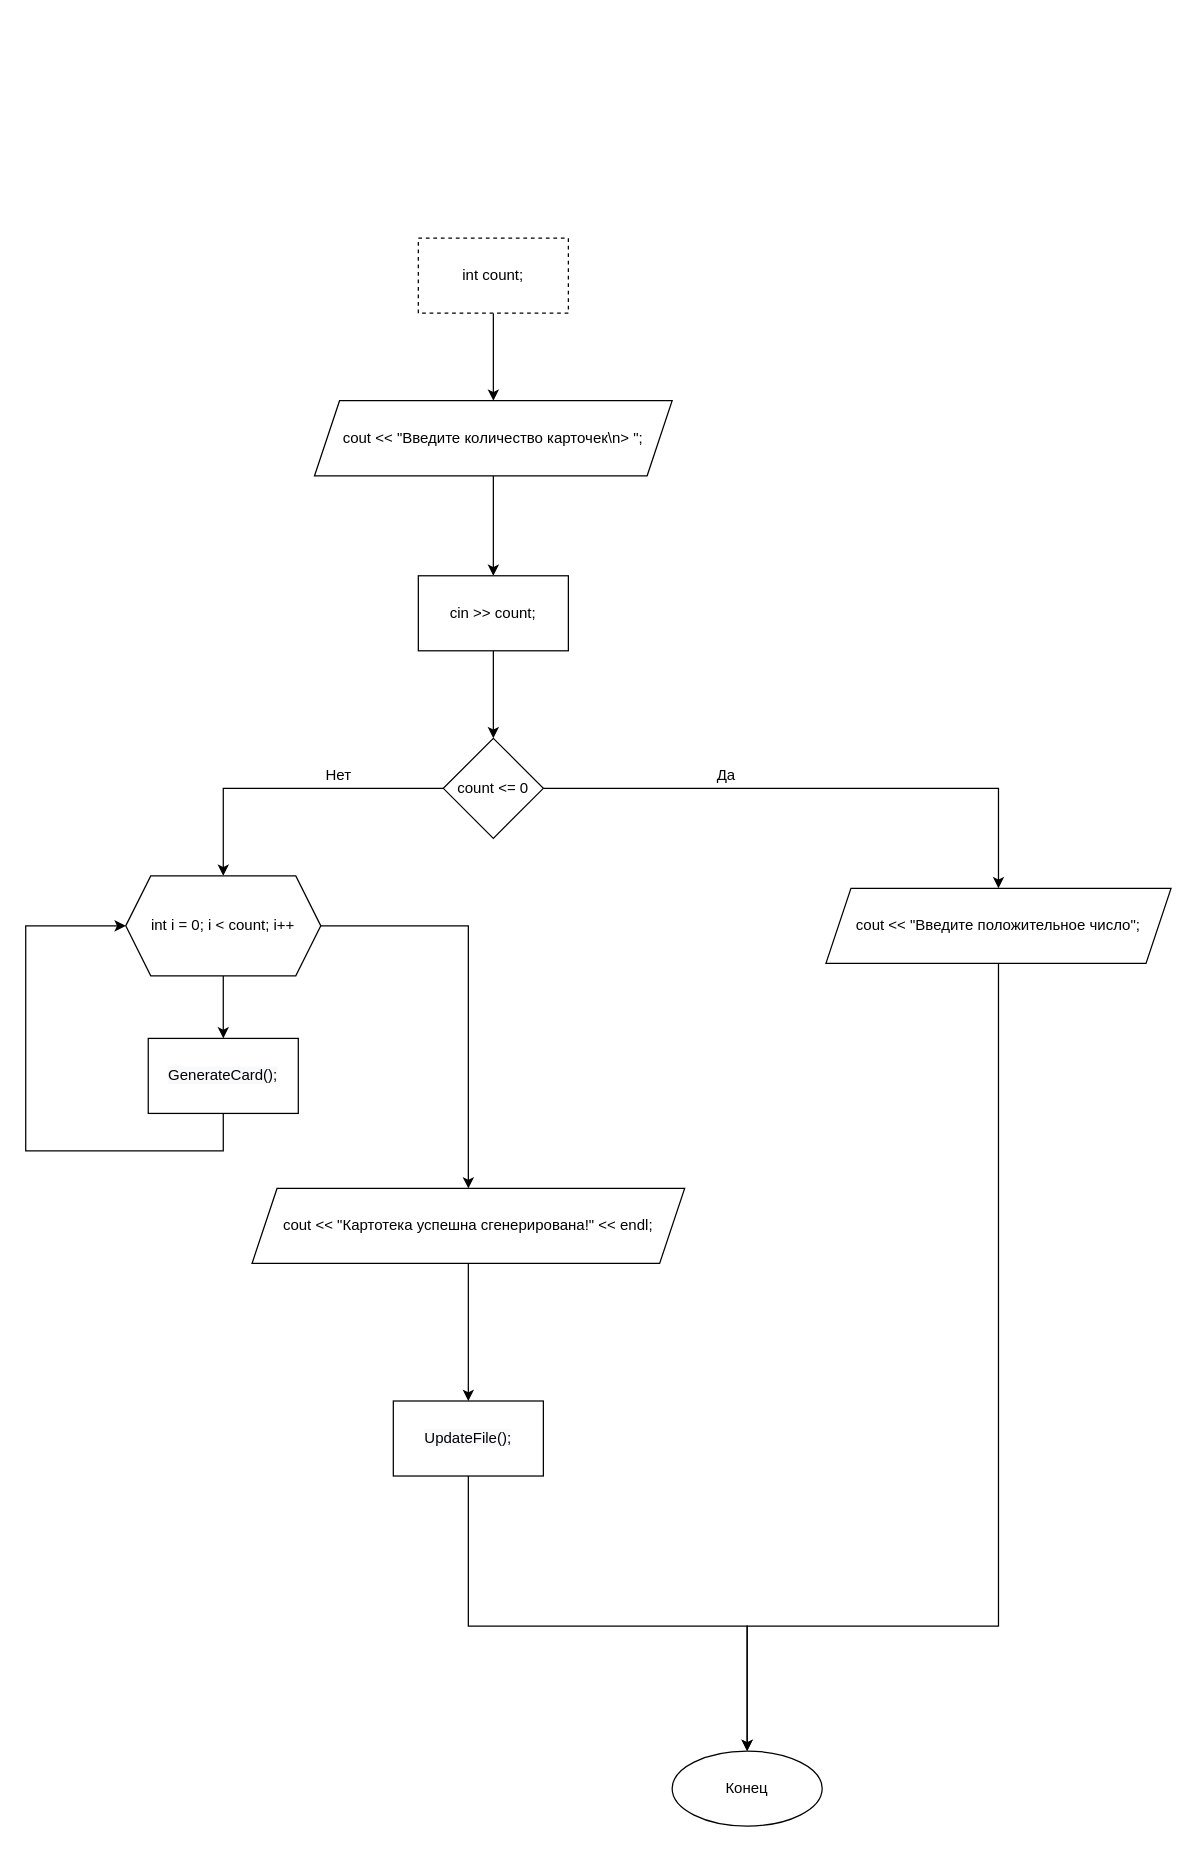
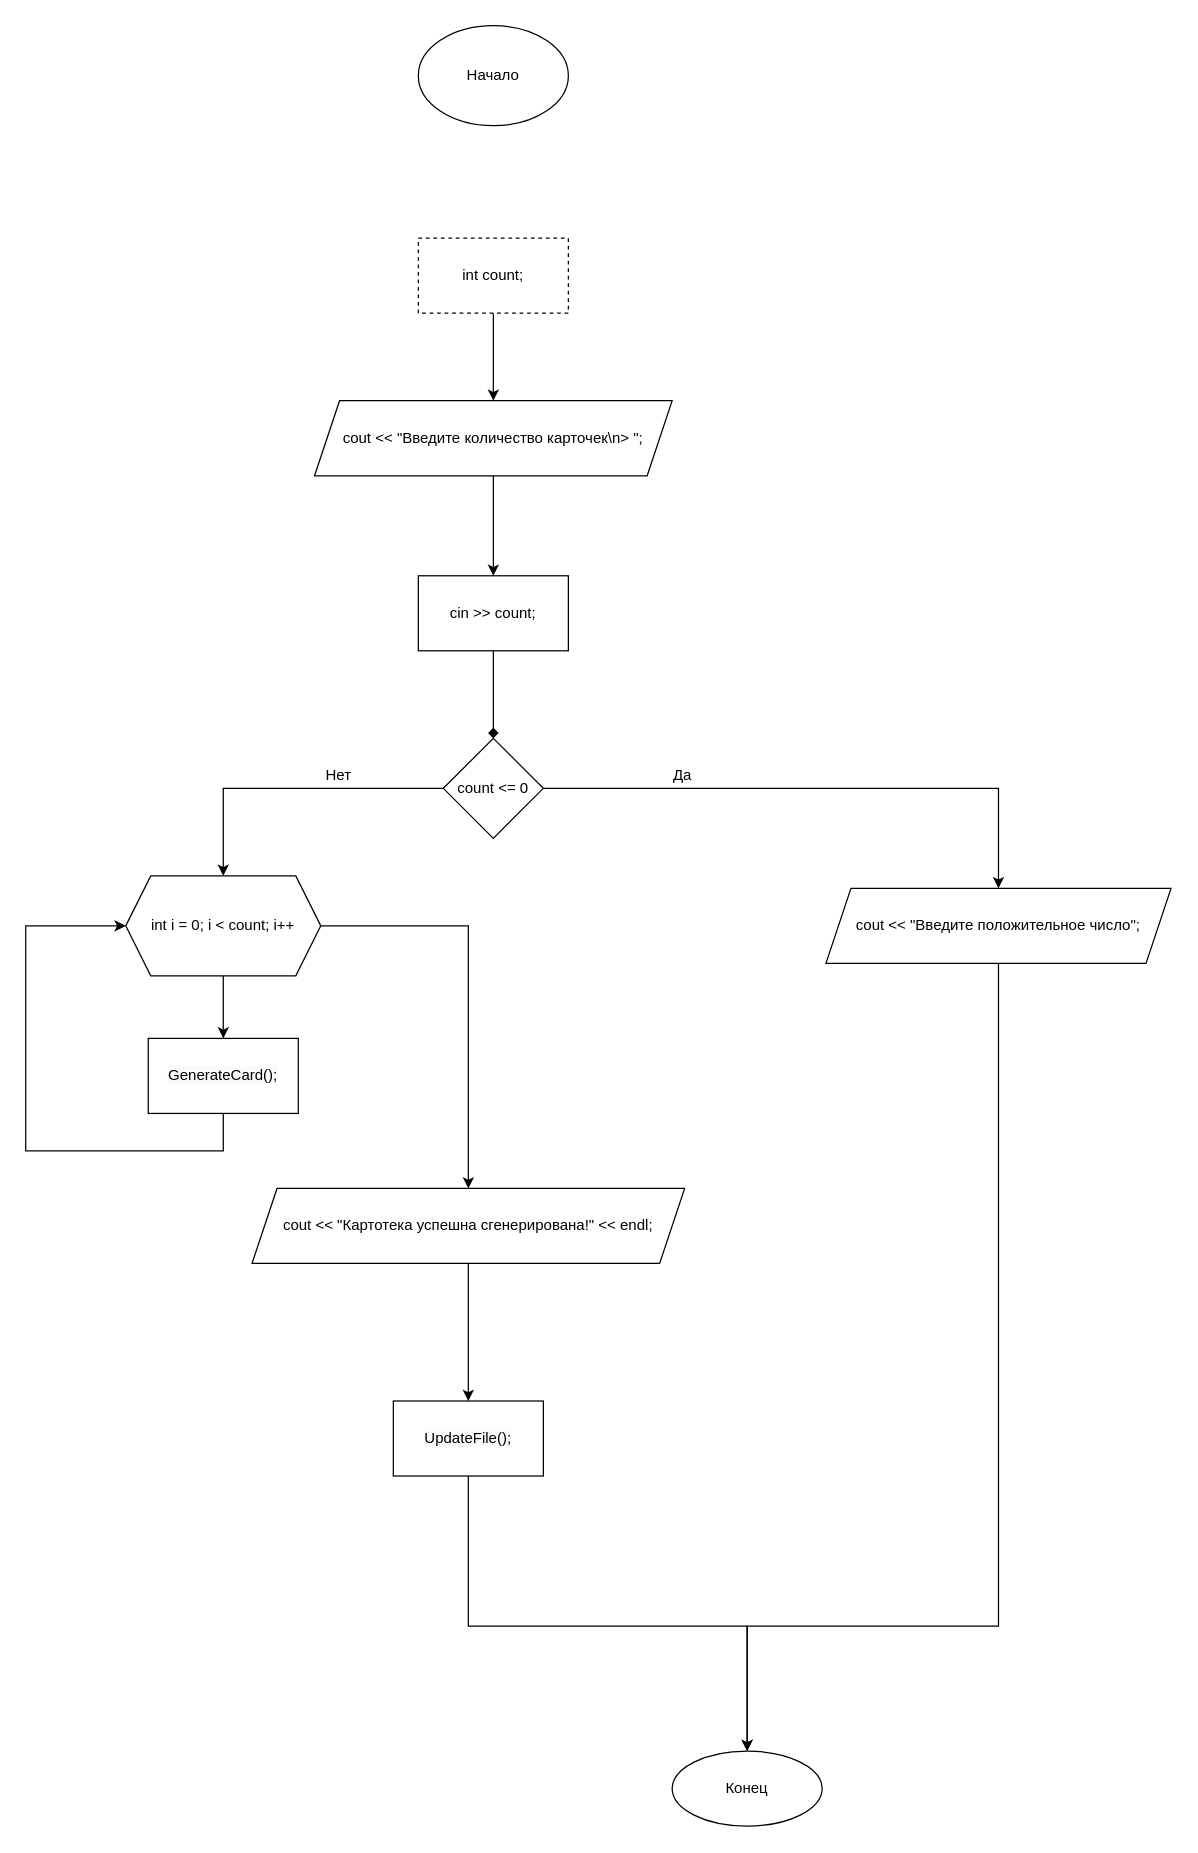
node "Начало": added
edge "cin >> count;" -> "count <= 0": arrowhead classic -> diamond
node "Да": moved (726, 776) -> (682, 776)
